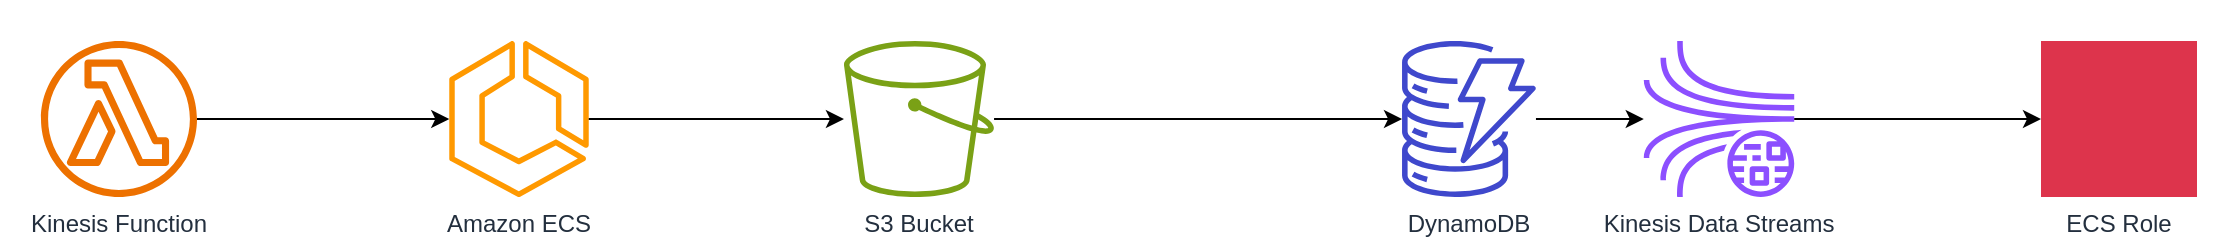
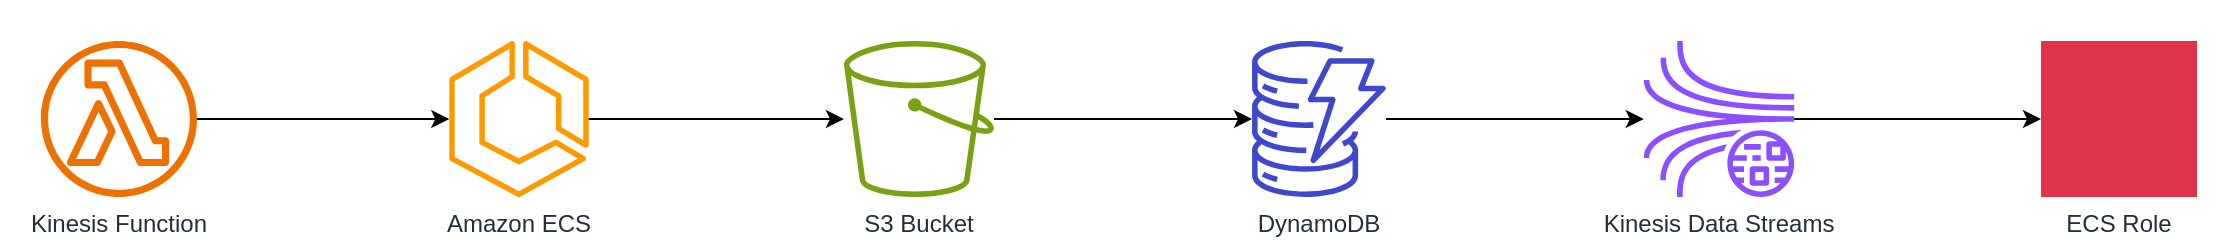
node "DynamoDB": moved (1469, 119) -> (1319, 119)
